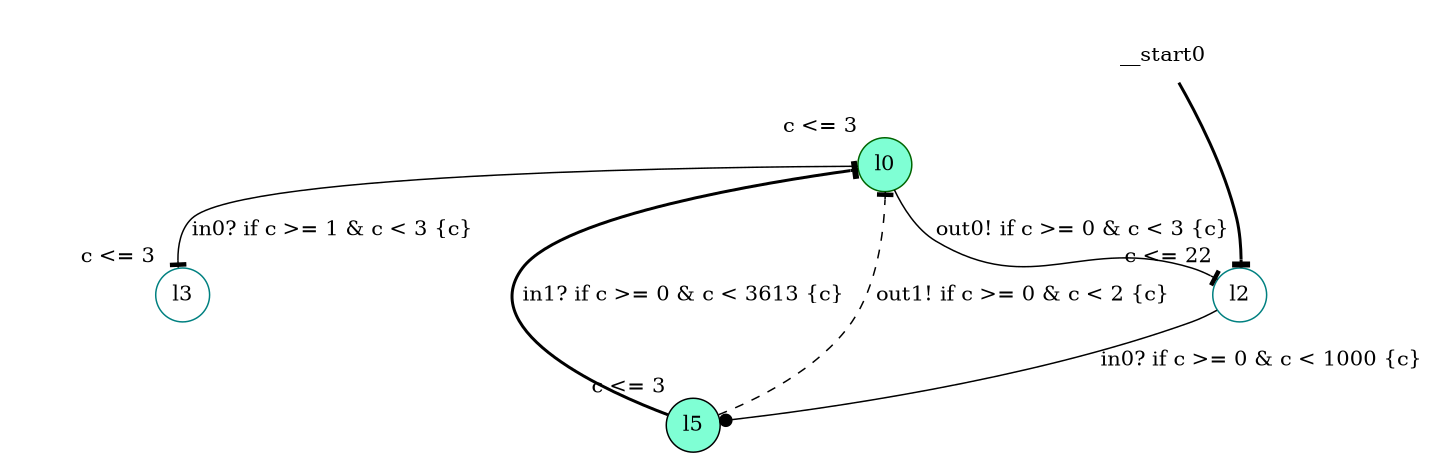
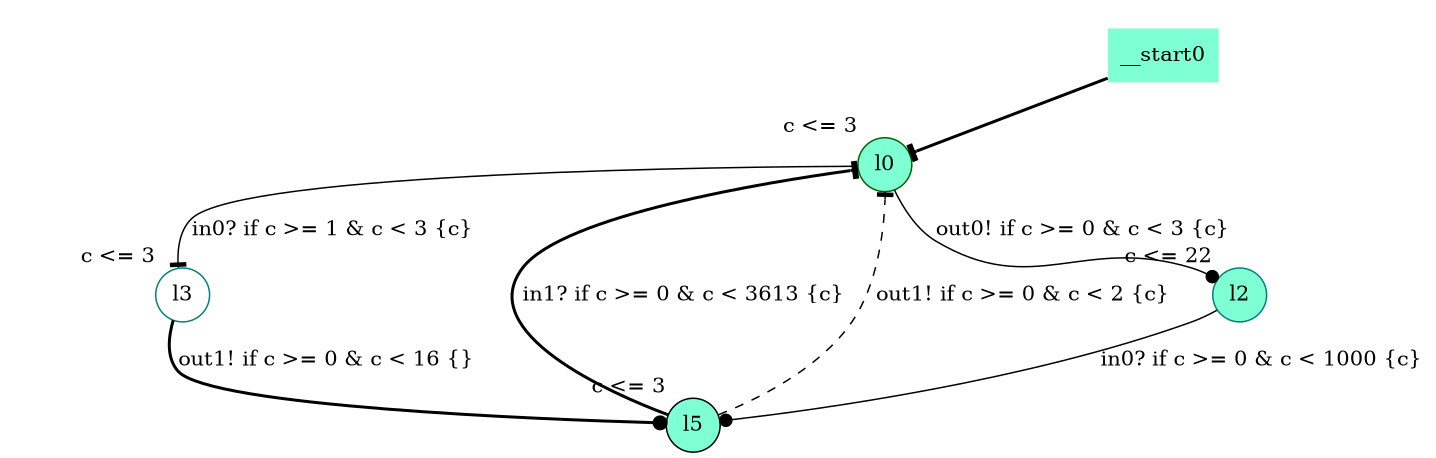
node "__start0": fillcolor white -> aquamarine
edge "__start0" -> "l2 c <= 22": now "__start0" -> "l0 c <= 3"
edge "l0 c <= 3" -> "l2 c <= 22": arrowhead tee -> dot
node "l2 c <= 22": fillcolor white -> aquamarine
edge "l3 c <= 3" -> "l5 c <= 3": added, label "out1! if c >= 0 & c < 16 {}"
